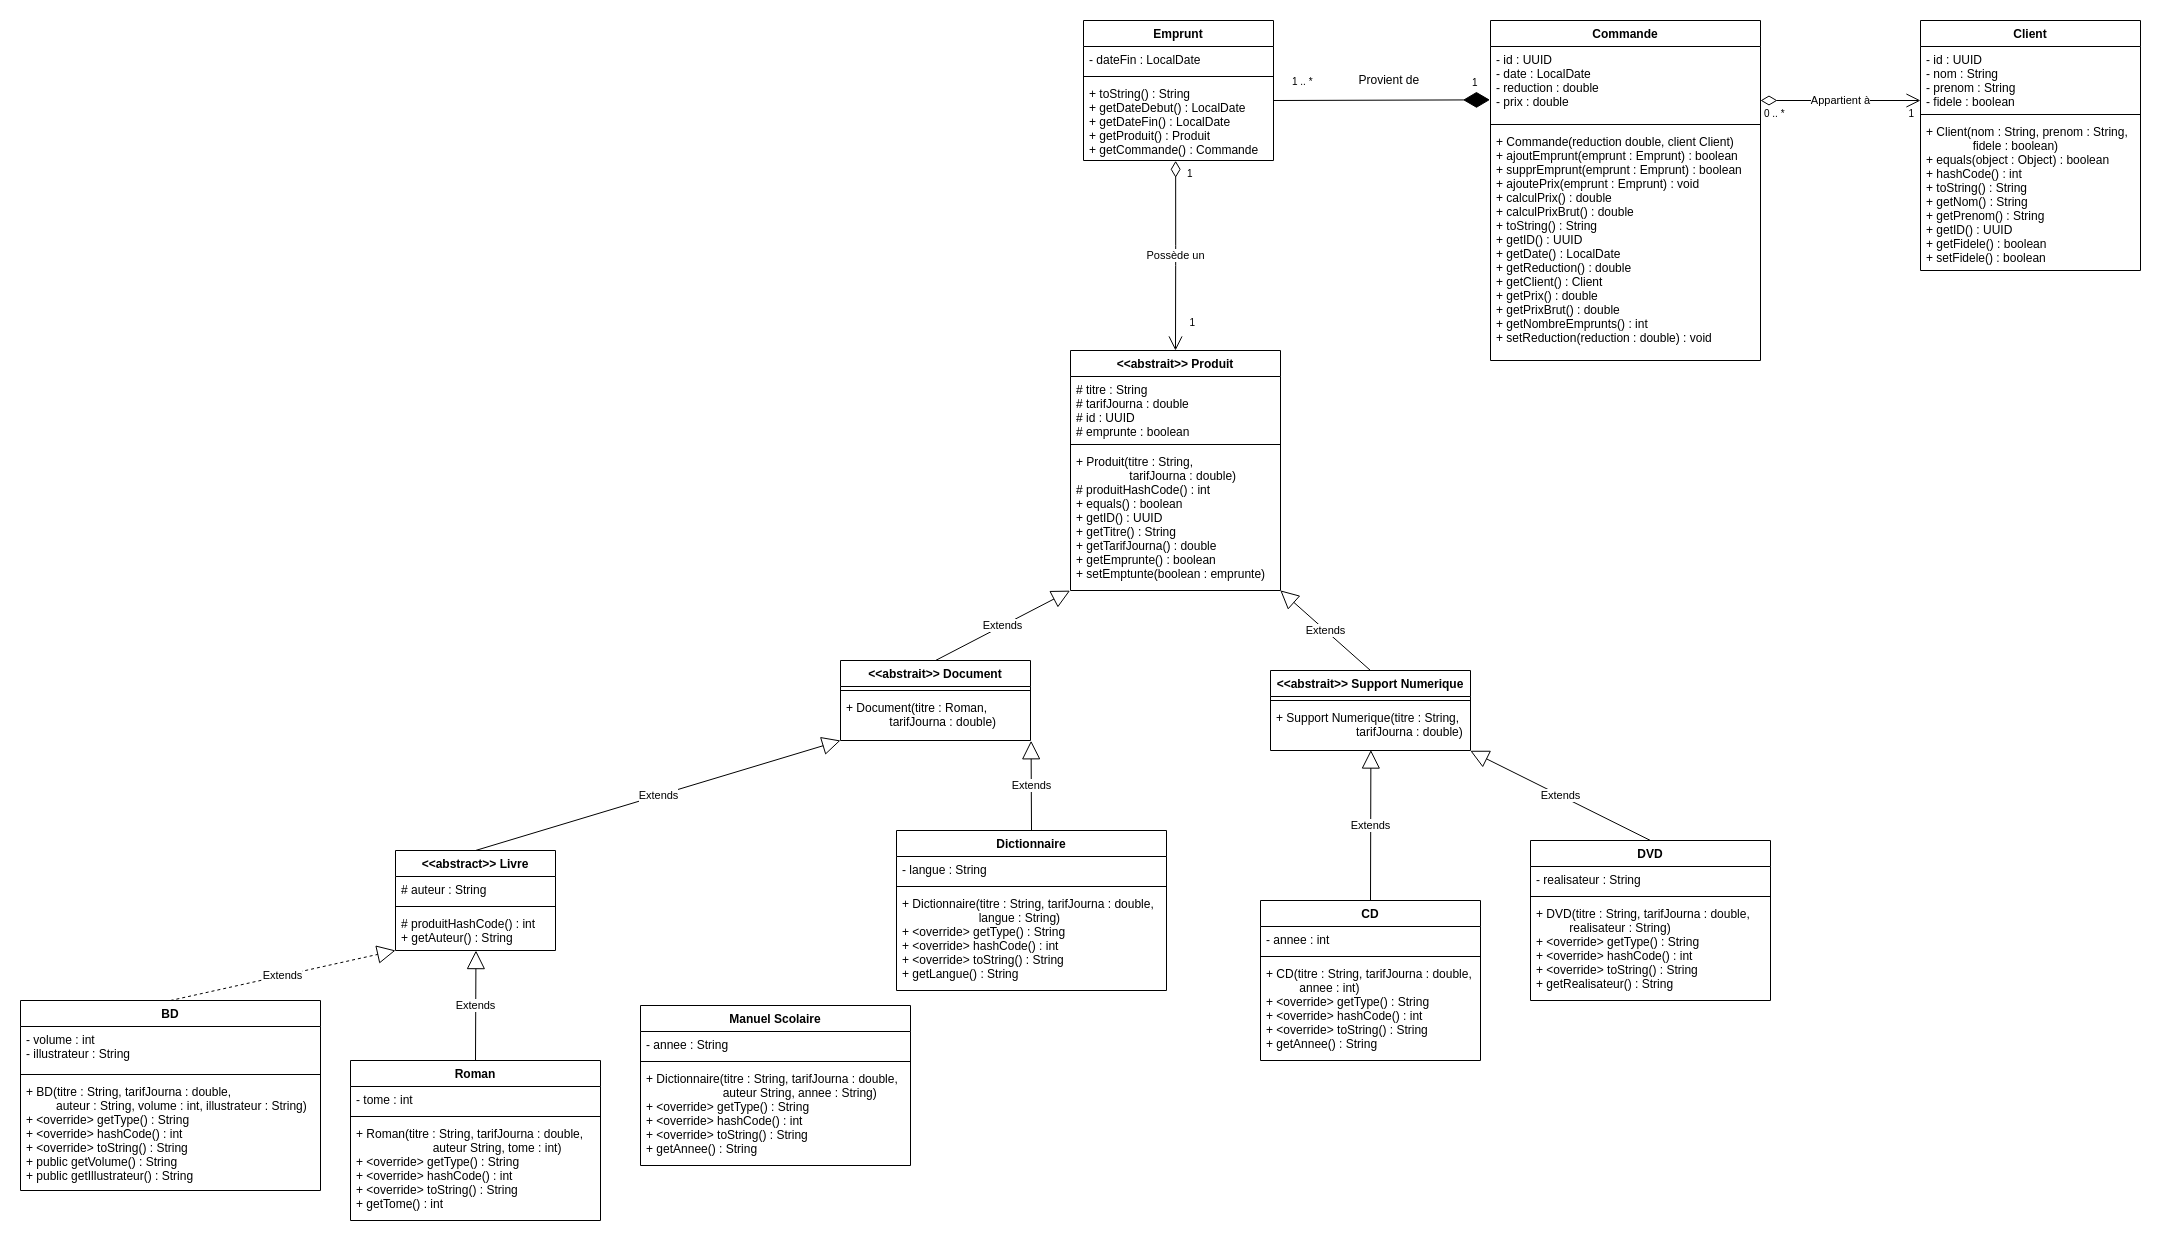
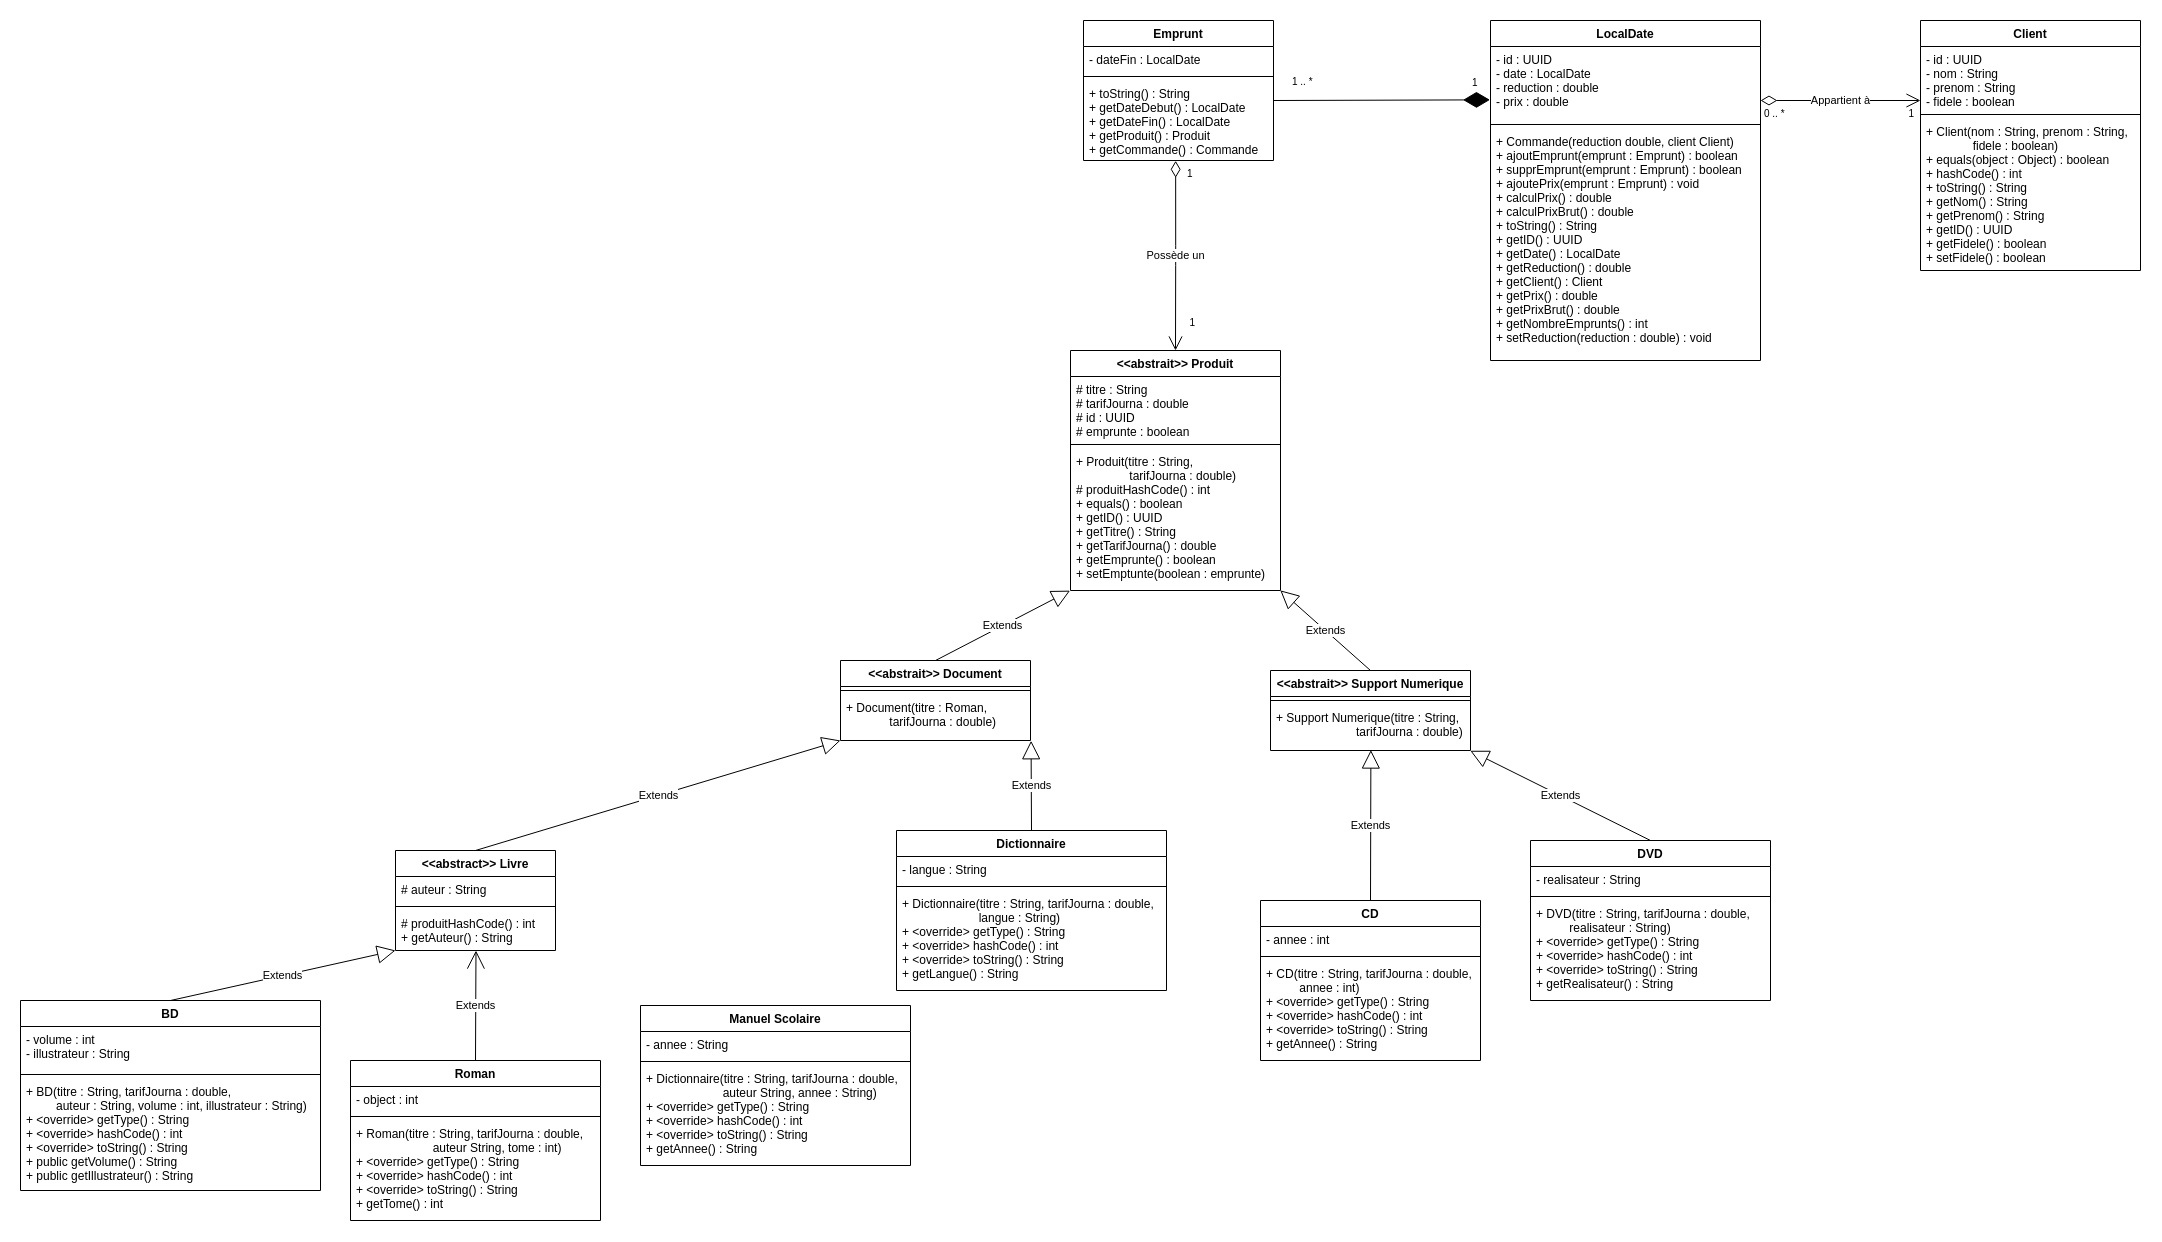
node "Commande": label "Commande" -> "LocalDate"
node "Provient de": removed
edge "Roman" -> "# produitHashCode() : int + getAuteur() : String": arrowhead block -> open
edge "BD" -> "# produitHashCode() : int + getAuteur() : String": style dashed -> solid
node "- tome : int": label "- tome : int" -> "- object : int"
